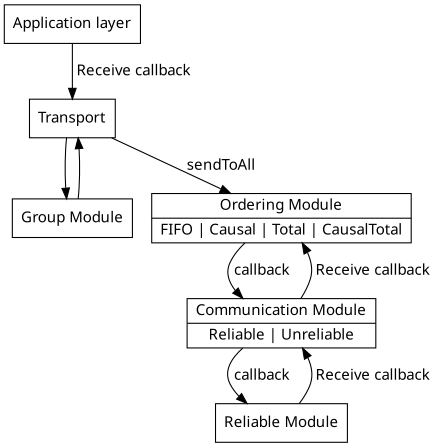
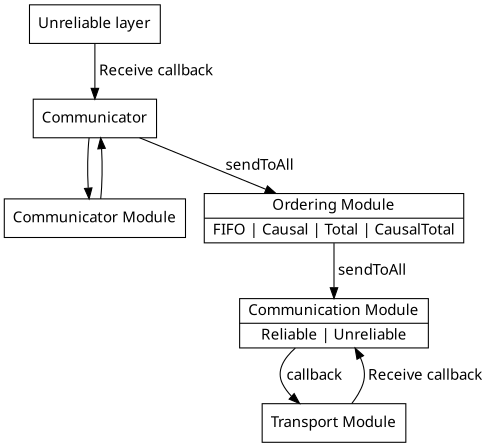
node "Application layer": label "Application layer" -> "Unreliable layer"
node "Transport": label "Transport" -> "Communicator"
node "Group Module": label "Group Module" -> "Communicator Module"
edge "Ordering Module" -> "Communication Module": label " callback     " -> " sendToAll     "
edge "Communication Module" -> "Ordering Module": removed, label "Receive callback"
node "Reliable Module": label "Reliable Module" -> "Transport Module"
